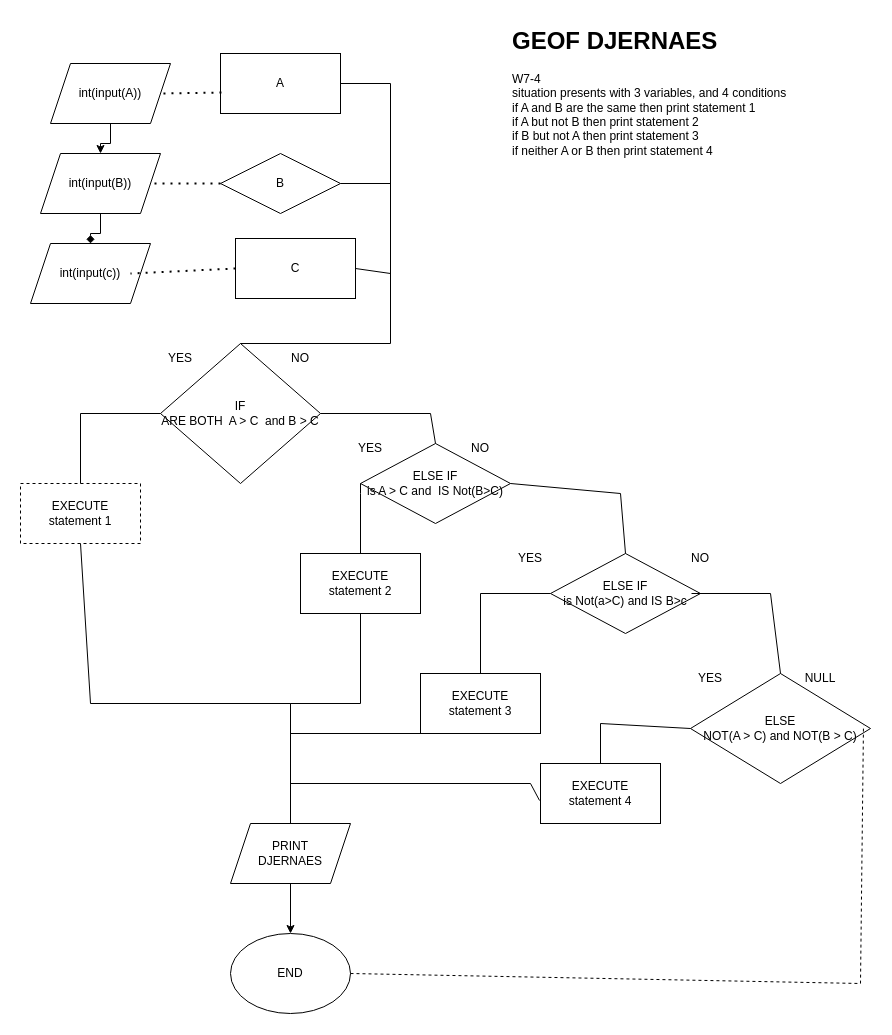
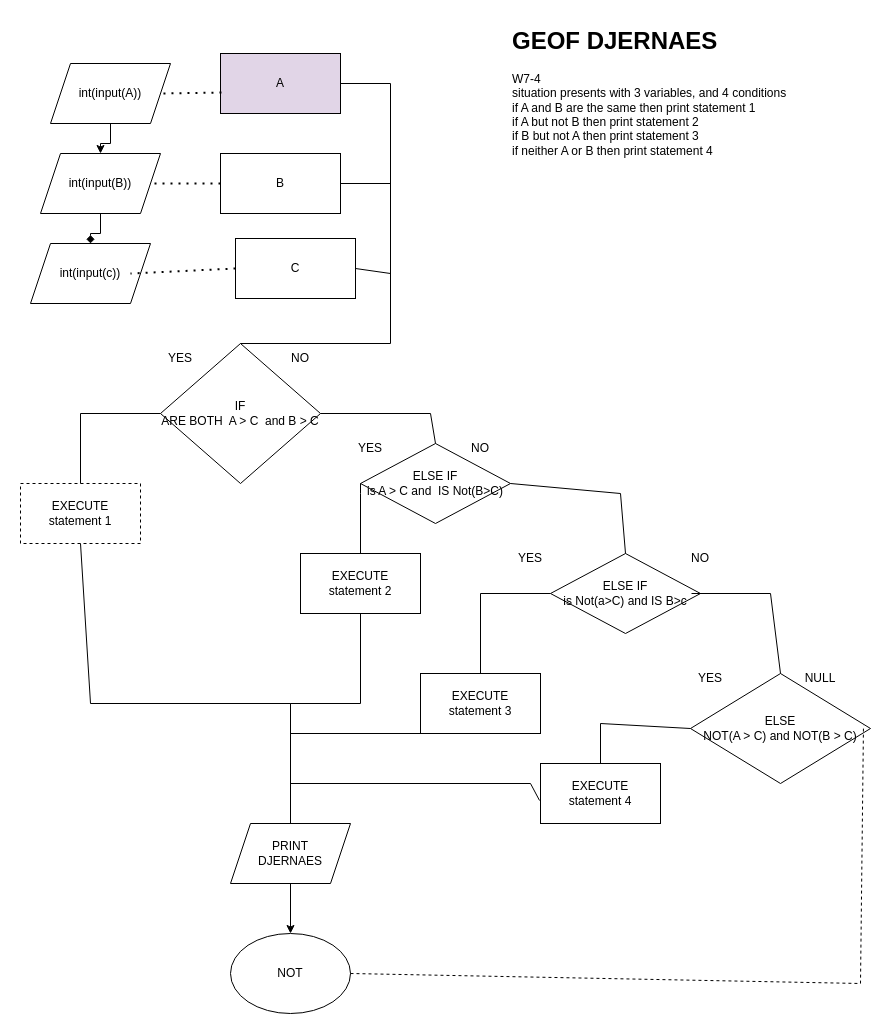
node "A": fillcolor #ffffff -> #e1d5e7
node "B": shape diamond -> rectangle
node "END": label "END" -> "NOT"
